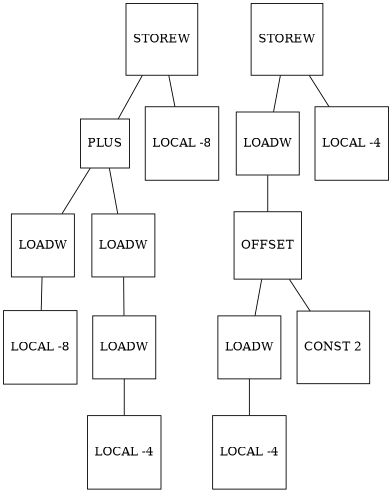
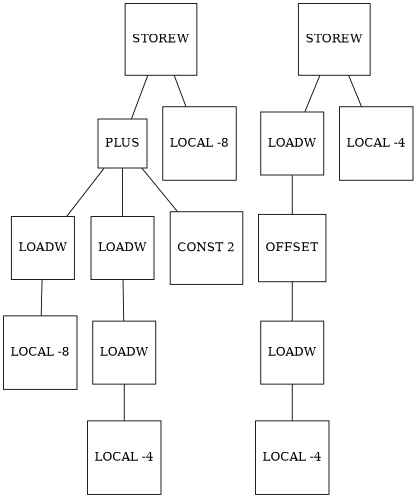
edge "OFFSET" -- "CONST 2": now "PLUS" -- "CONST 2"
